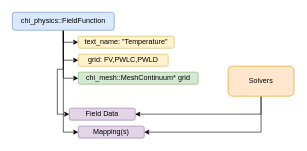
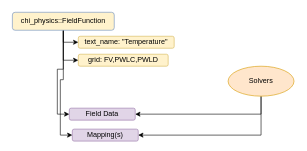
node "chi_physics::FieldFunction": fillcolor #dae8fc -> #fff2cc
edge "chi_physics::FieldFunction" -> "chi_mesh::MeshContinuum* grid": removed
node "chi_mesh::MeshContinuum* grid": removed
node "Solvers": shape rounded rectangle -> ellipse
node "Mapping(s)": moved (111, 132) -> (105, 135)
